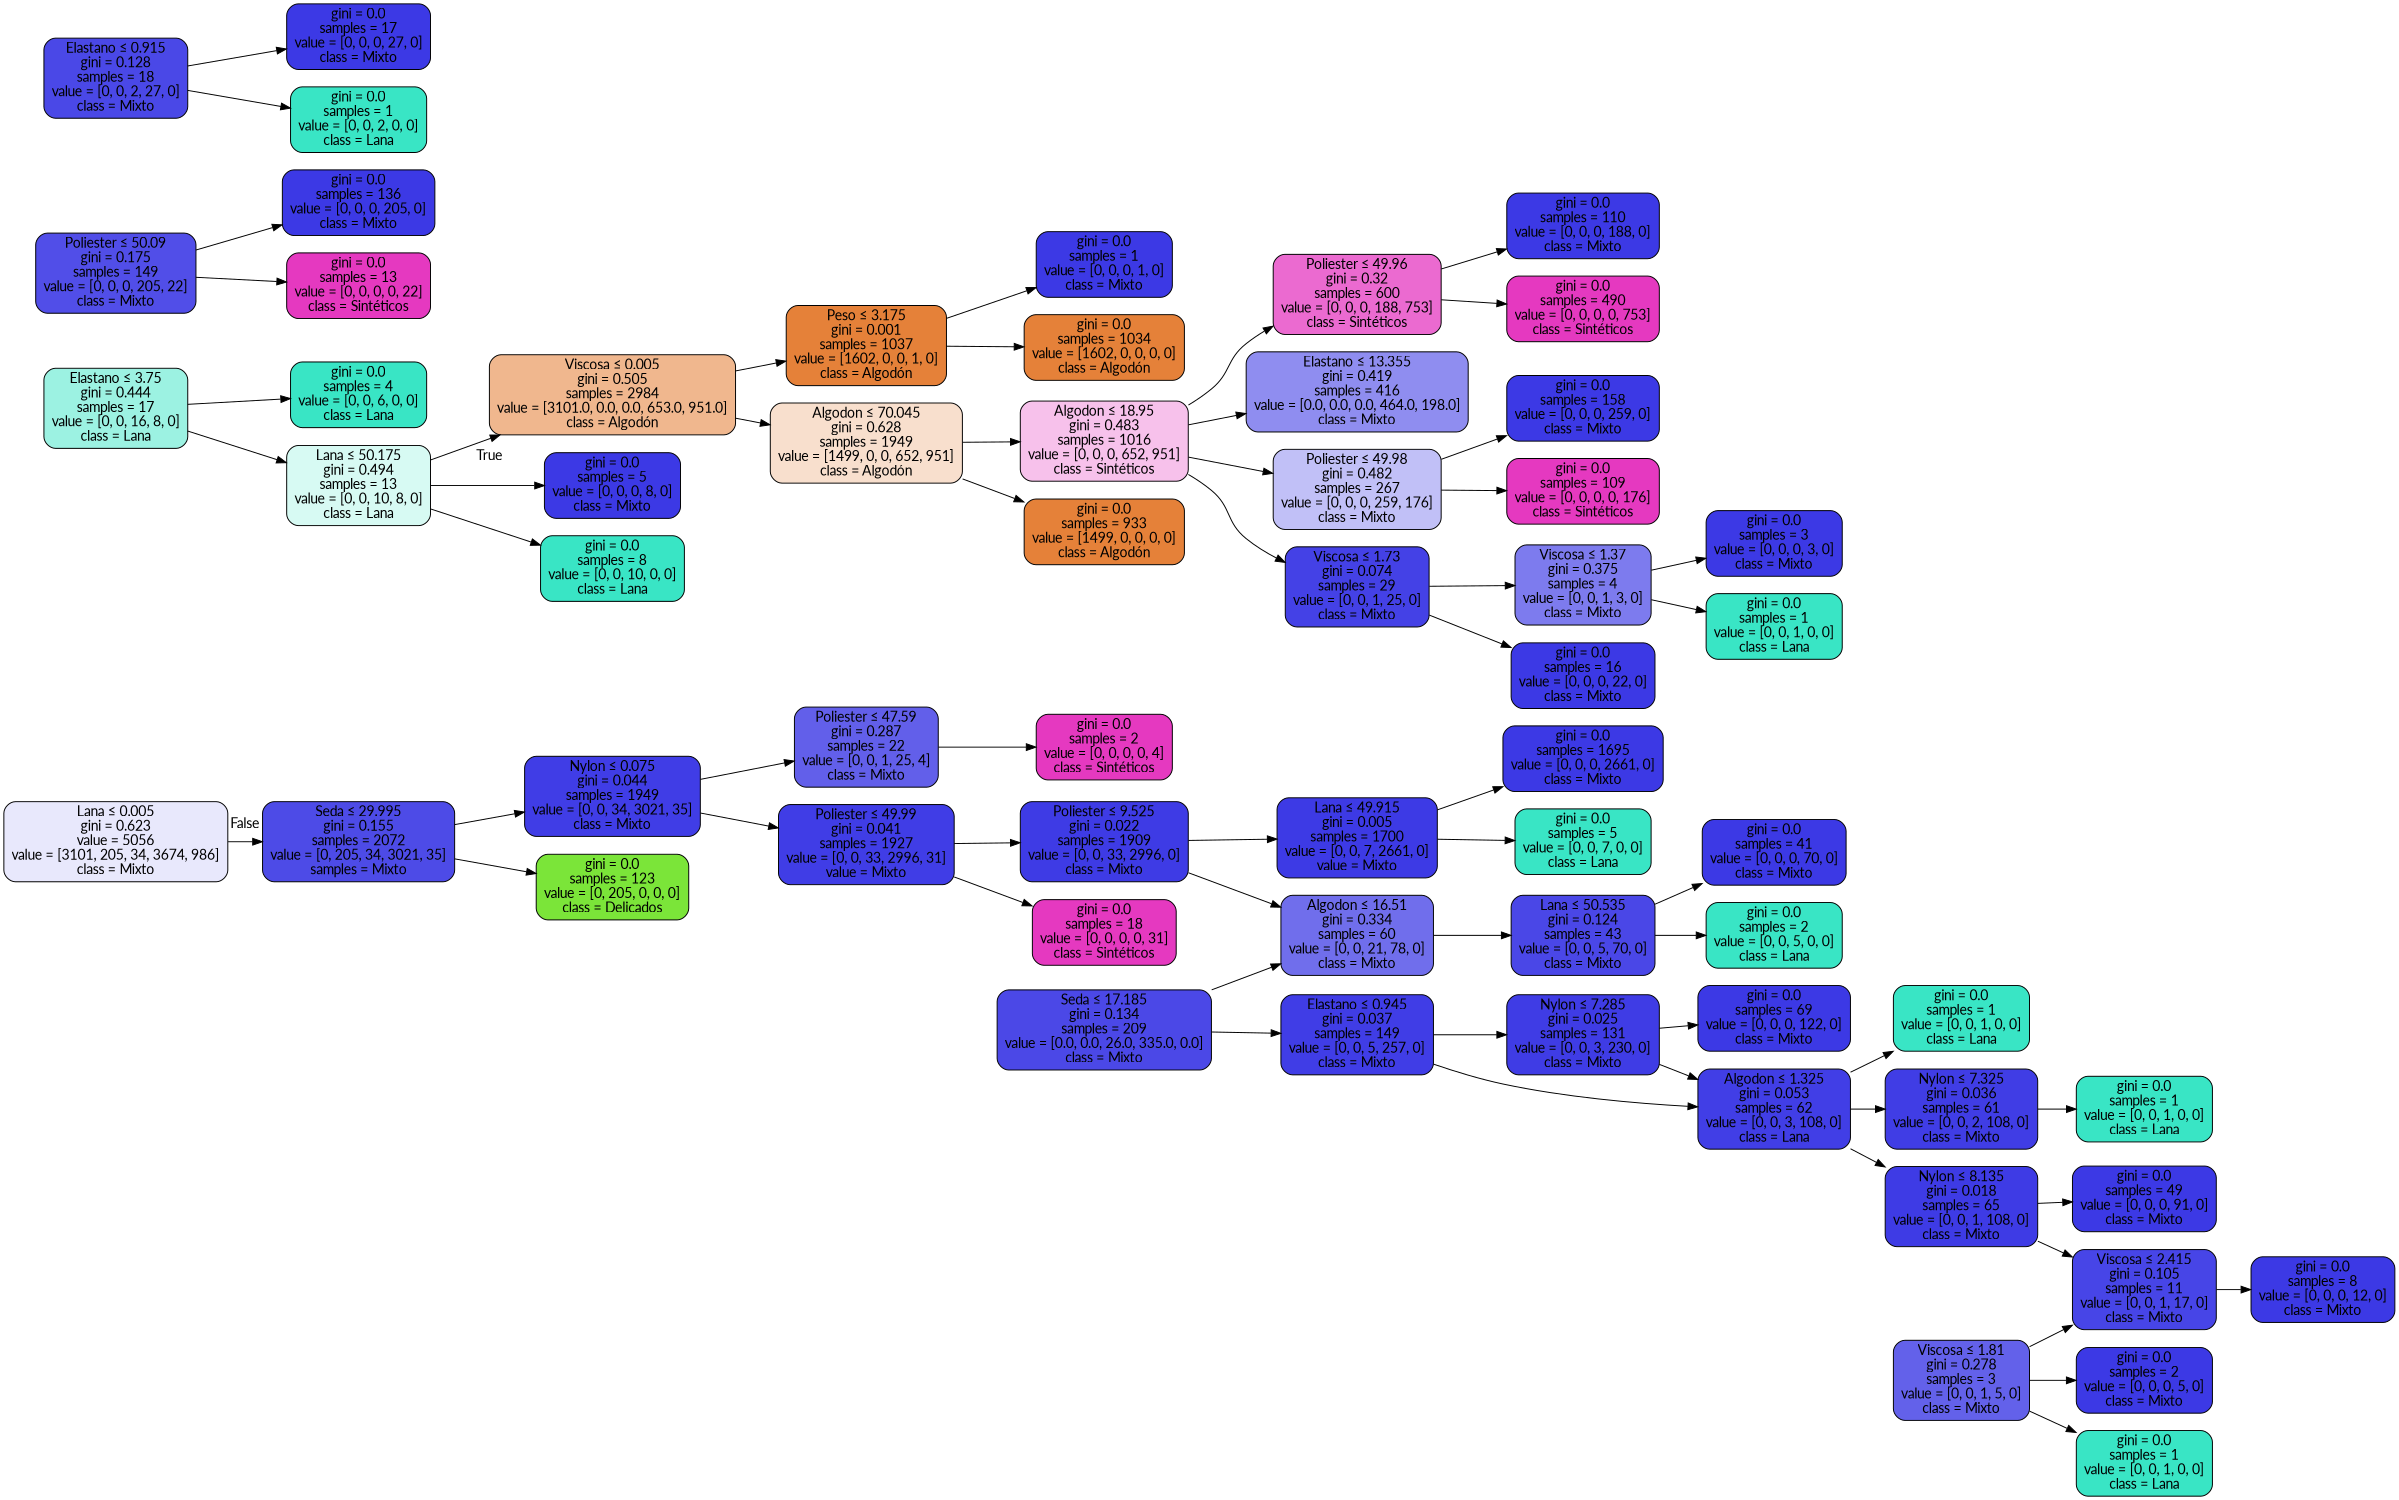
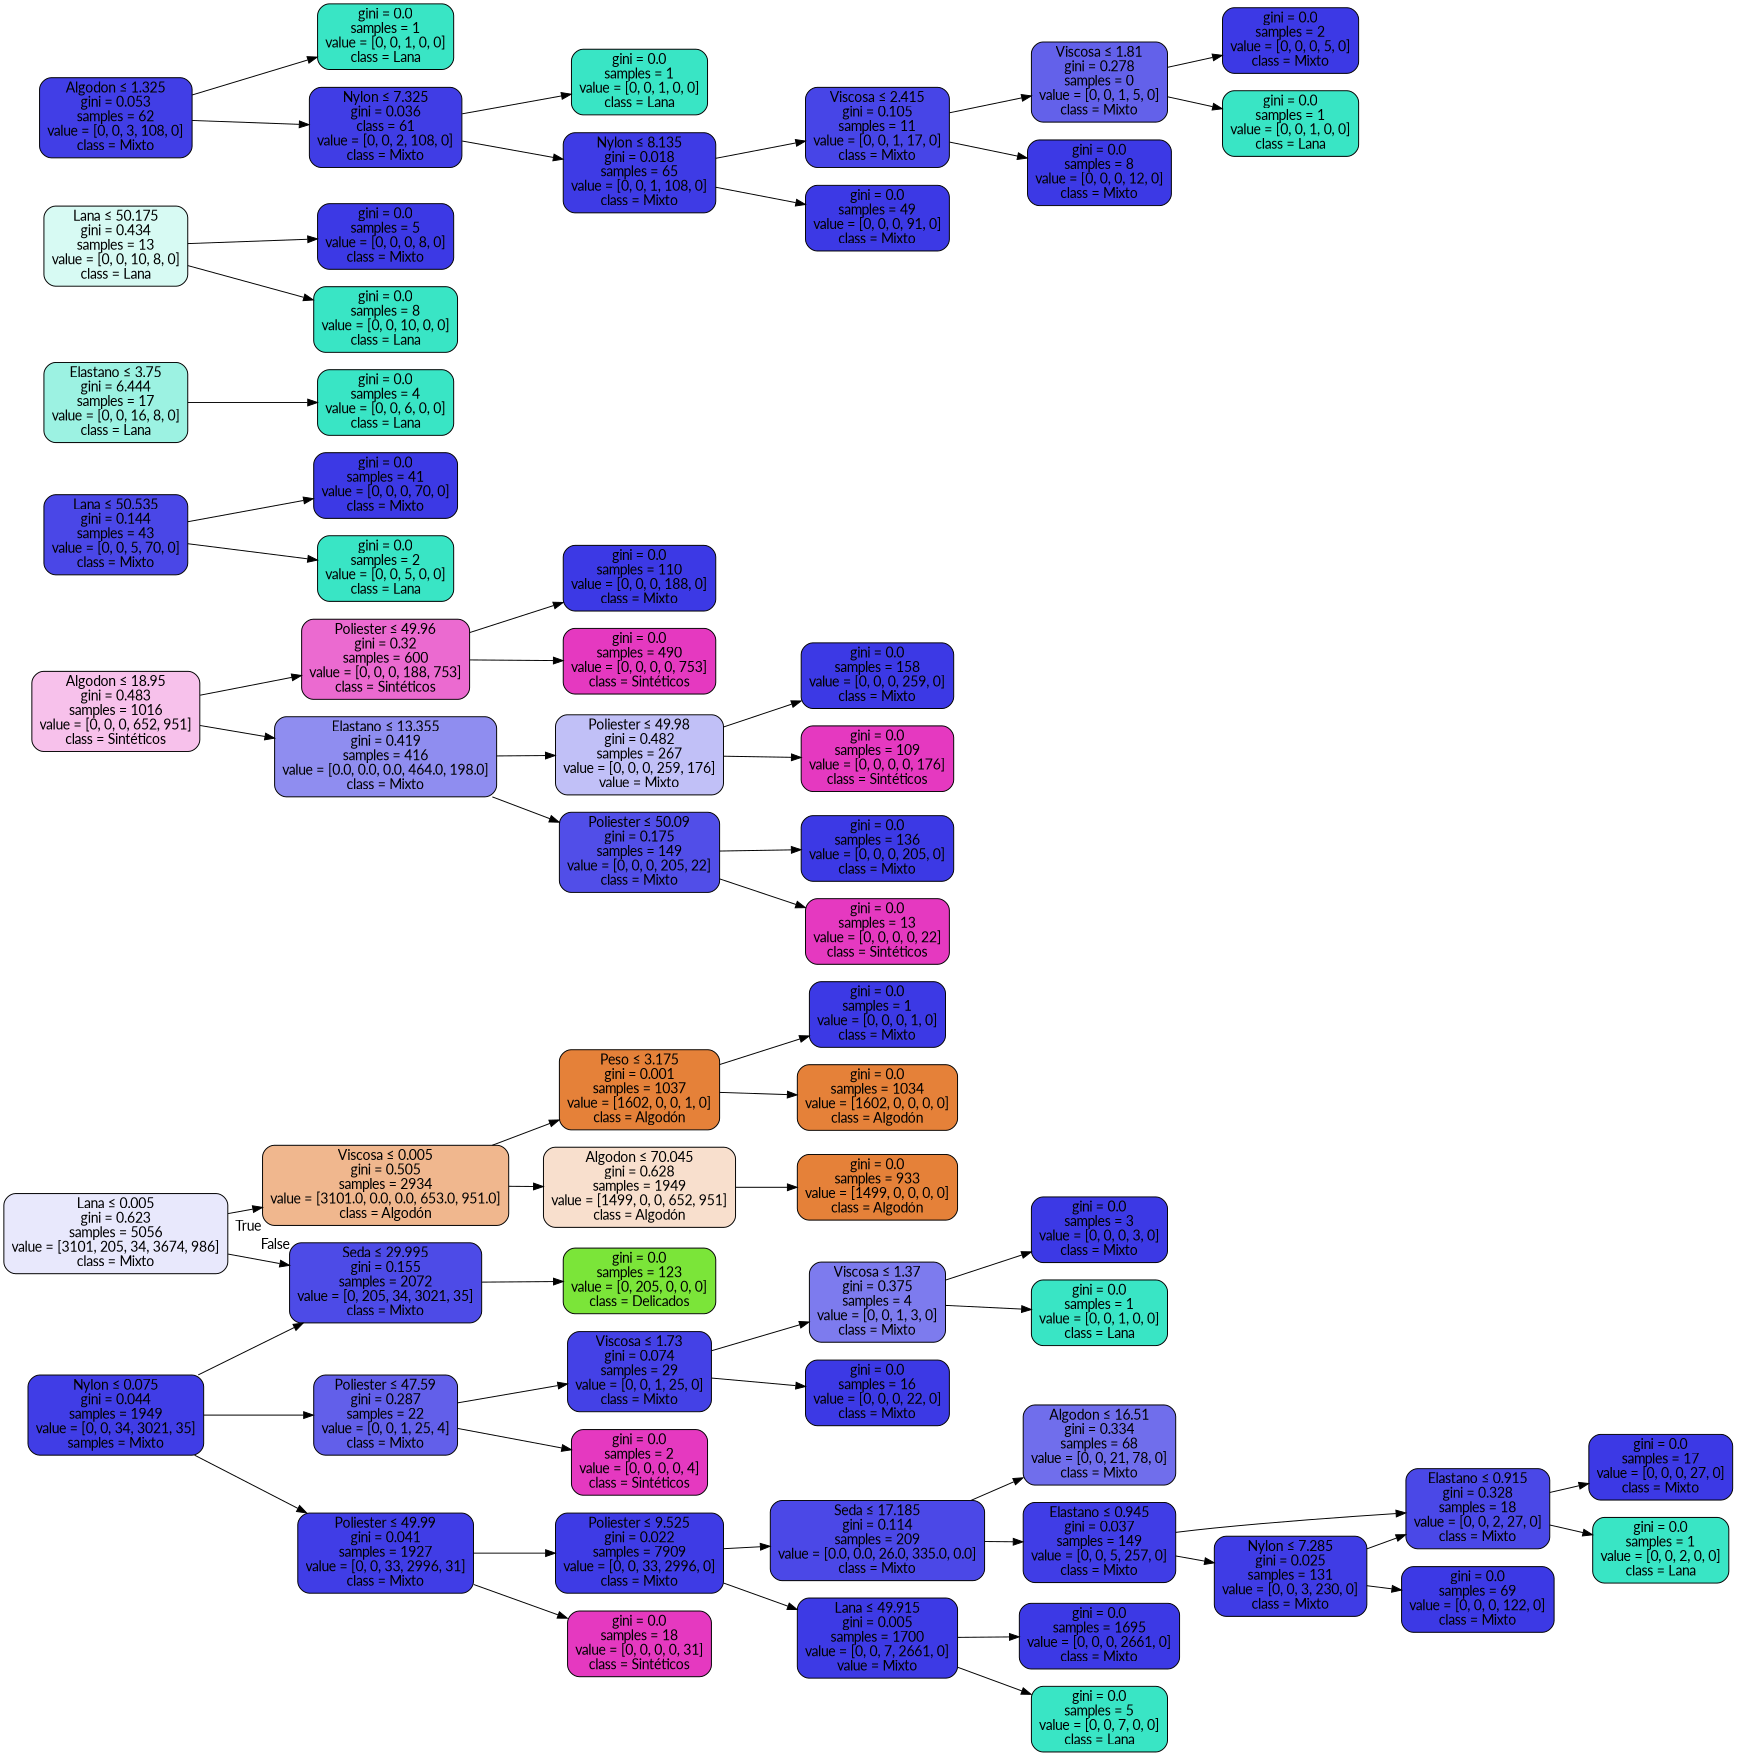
node "Elastano ≤ 0.915": text "gini = 0.128" -> "gini = 0.328"
node "Elastano ≤ 3.75": text "gini = 0.444" -> "gini = 6.444"
node "Viscosa ≤ 0.005": text "samples = 2984" -> "samples = 2934"
edge "Algodon ≤ 70.045" -> "Algodon ≤ 18.95": removed
edge "Elastano ≤ 3.75" -> "Lana ≤ 50.175": removed
edge "Lana ≤ 50.175" -> "Viscosa ≤ 0.005": now "Lana ≤ 0.005" -> "Viscosa ≤ 0.005"
edge "Algodon ≤ 18.95" -> "Poliester ≤ 49.98": now "Elastano ≤ 13.355" -> "Poliester ≤ 49.98"
node "Lana ≤ 50.175": text "gini = 0.494" -> "gini = 0.434"
edge "Algodon ≤ 18.95" -> "Viscosa ≤ 1.73": now "Poliester ≤ 47.59" -> "Viscosa ≤ 1.73"
node "Poliester ≤ 49.98": text "class = Mixto" -> "value = Mixto"
edge "Elastano ≤ 13.355" -> "Poliester ≤ 50.09": added
edge "Seda ≤ 29.995" -> "Nylon ≤ 0.075": reversed
node "Nylon ≤ 0.075": text "class = Mixto" -> "samples = Mixto"
node "Lana ≤ 0.005": text "value = 5056" -> "samples = 5056"
node "Poliester ≤ 9.525": text "samples = 1909" -> "samples = 7909"
node "Seda ≤ 29.995": text "samples = Mixto" -> "class = Mixto"
node "Poliester ≤ 49.99": text "value = Mixto" -> "class = Mixto"
edge "Poliester ≤ 9.525" -> "Algodon ≤ 16.51": now "Poliester ≤ 9.525" -> "Seda ≤ 17.185"
node "Lana ≤ 50.535": text "gini = 0.124" -> "gini = 0.144"
node "Algodon ≤ 16.51": text "samples = 60" -> "samples = 68"
edge "Algodon ≤ 16.51" -> "Lana ≤ 50.535": removed
node "Seda ≤ 17.185": text "gini = 0.134" -> "gini = 0.114"
edge "Nylon ≤ 7.285" -> "Algodon ≤ 1.325": now "Nylon ≤ 7.285" -> "Elastano ≤ 0.915"
edge "Elastano ≤ 0.945" -> "Algodon ≤ 1.325": now "Elastano ≤ 0.945" -> "Elastano ≤ 0.915"
node "Nylon ≤ 7.325": text "samples = 61" -> "class = 61"
node "Algodon ≤ 1.325": text "class = Lana" -> "class = Mixto"
edge "Algodon ≤ 1.325" -> "Nylon ≤ 8.135": now "Nylon ≤ 7.325" -> "Nylon ≤ 8.135"
edge "Viscosa ≤ 1.81" -> "Viscosa ≤ 2.415": reversed
node "Viscosa ≤ 1.81": text "samples = 3" -> "samples = 0"
